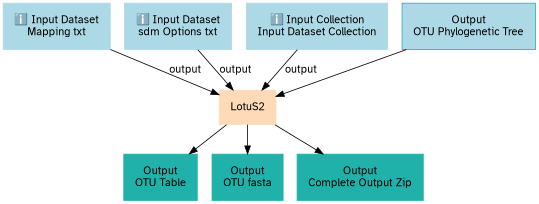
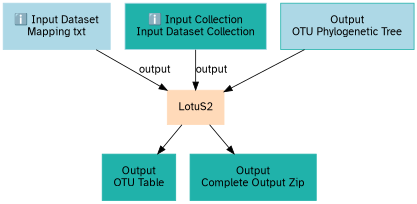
node "ℹ️ Input Dataset sdm Options txt": removed
node "ℹ️ Input Collection Input Dataset Collection": fillcolor lightblue -> lightseagreen
node "Output OTU fasta": removed
